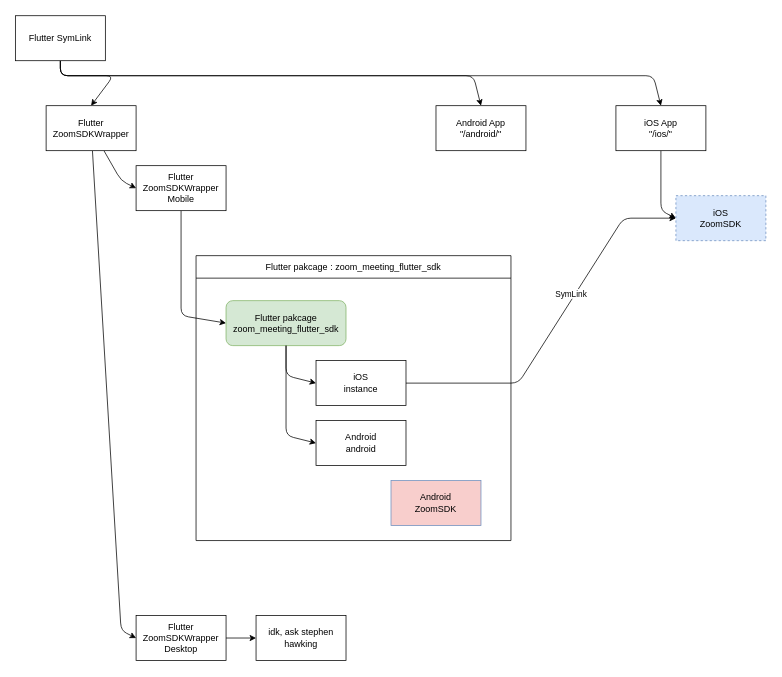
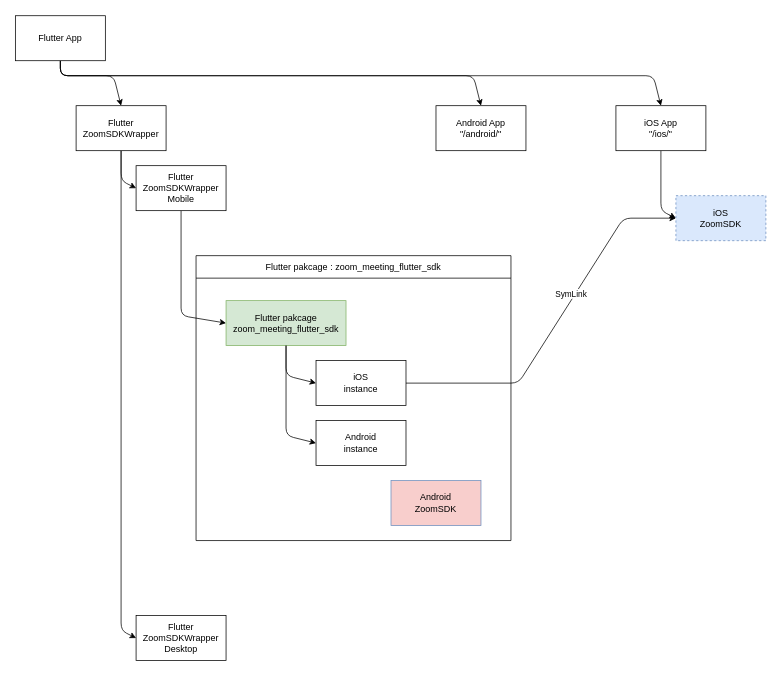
node "Flutter SymLink": label "Flutter SymLink" -> "Flutter App"
node "Flutter ZoomSDKWrapper": moved (91, 128) -> (121, 128)
node "Flutter pakcage zoom_meeting_flutter_sdk": shape rounded rectangle -> rectangle
node "Android android": label "Android android" -> "Android instance"
edge "Flutter ZoomSDKWrapper Desktop" -> "idk, ask stephen hawking": removed
node "idk, ask stephen hawking": removed
